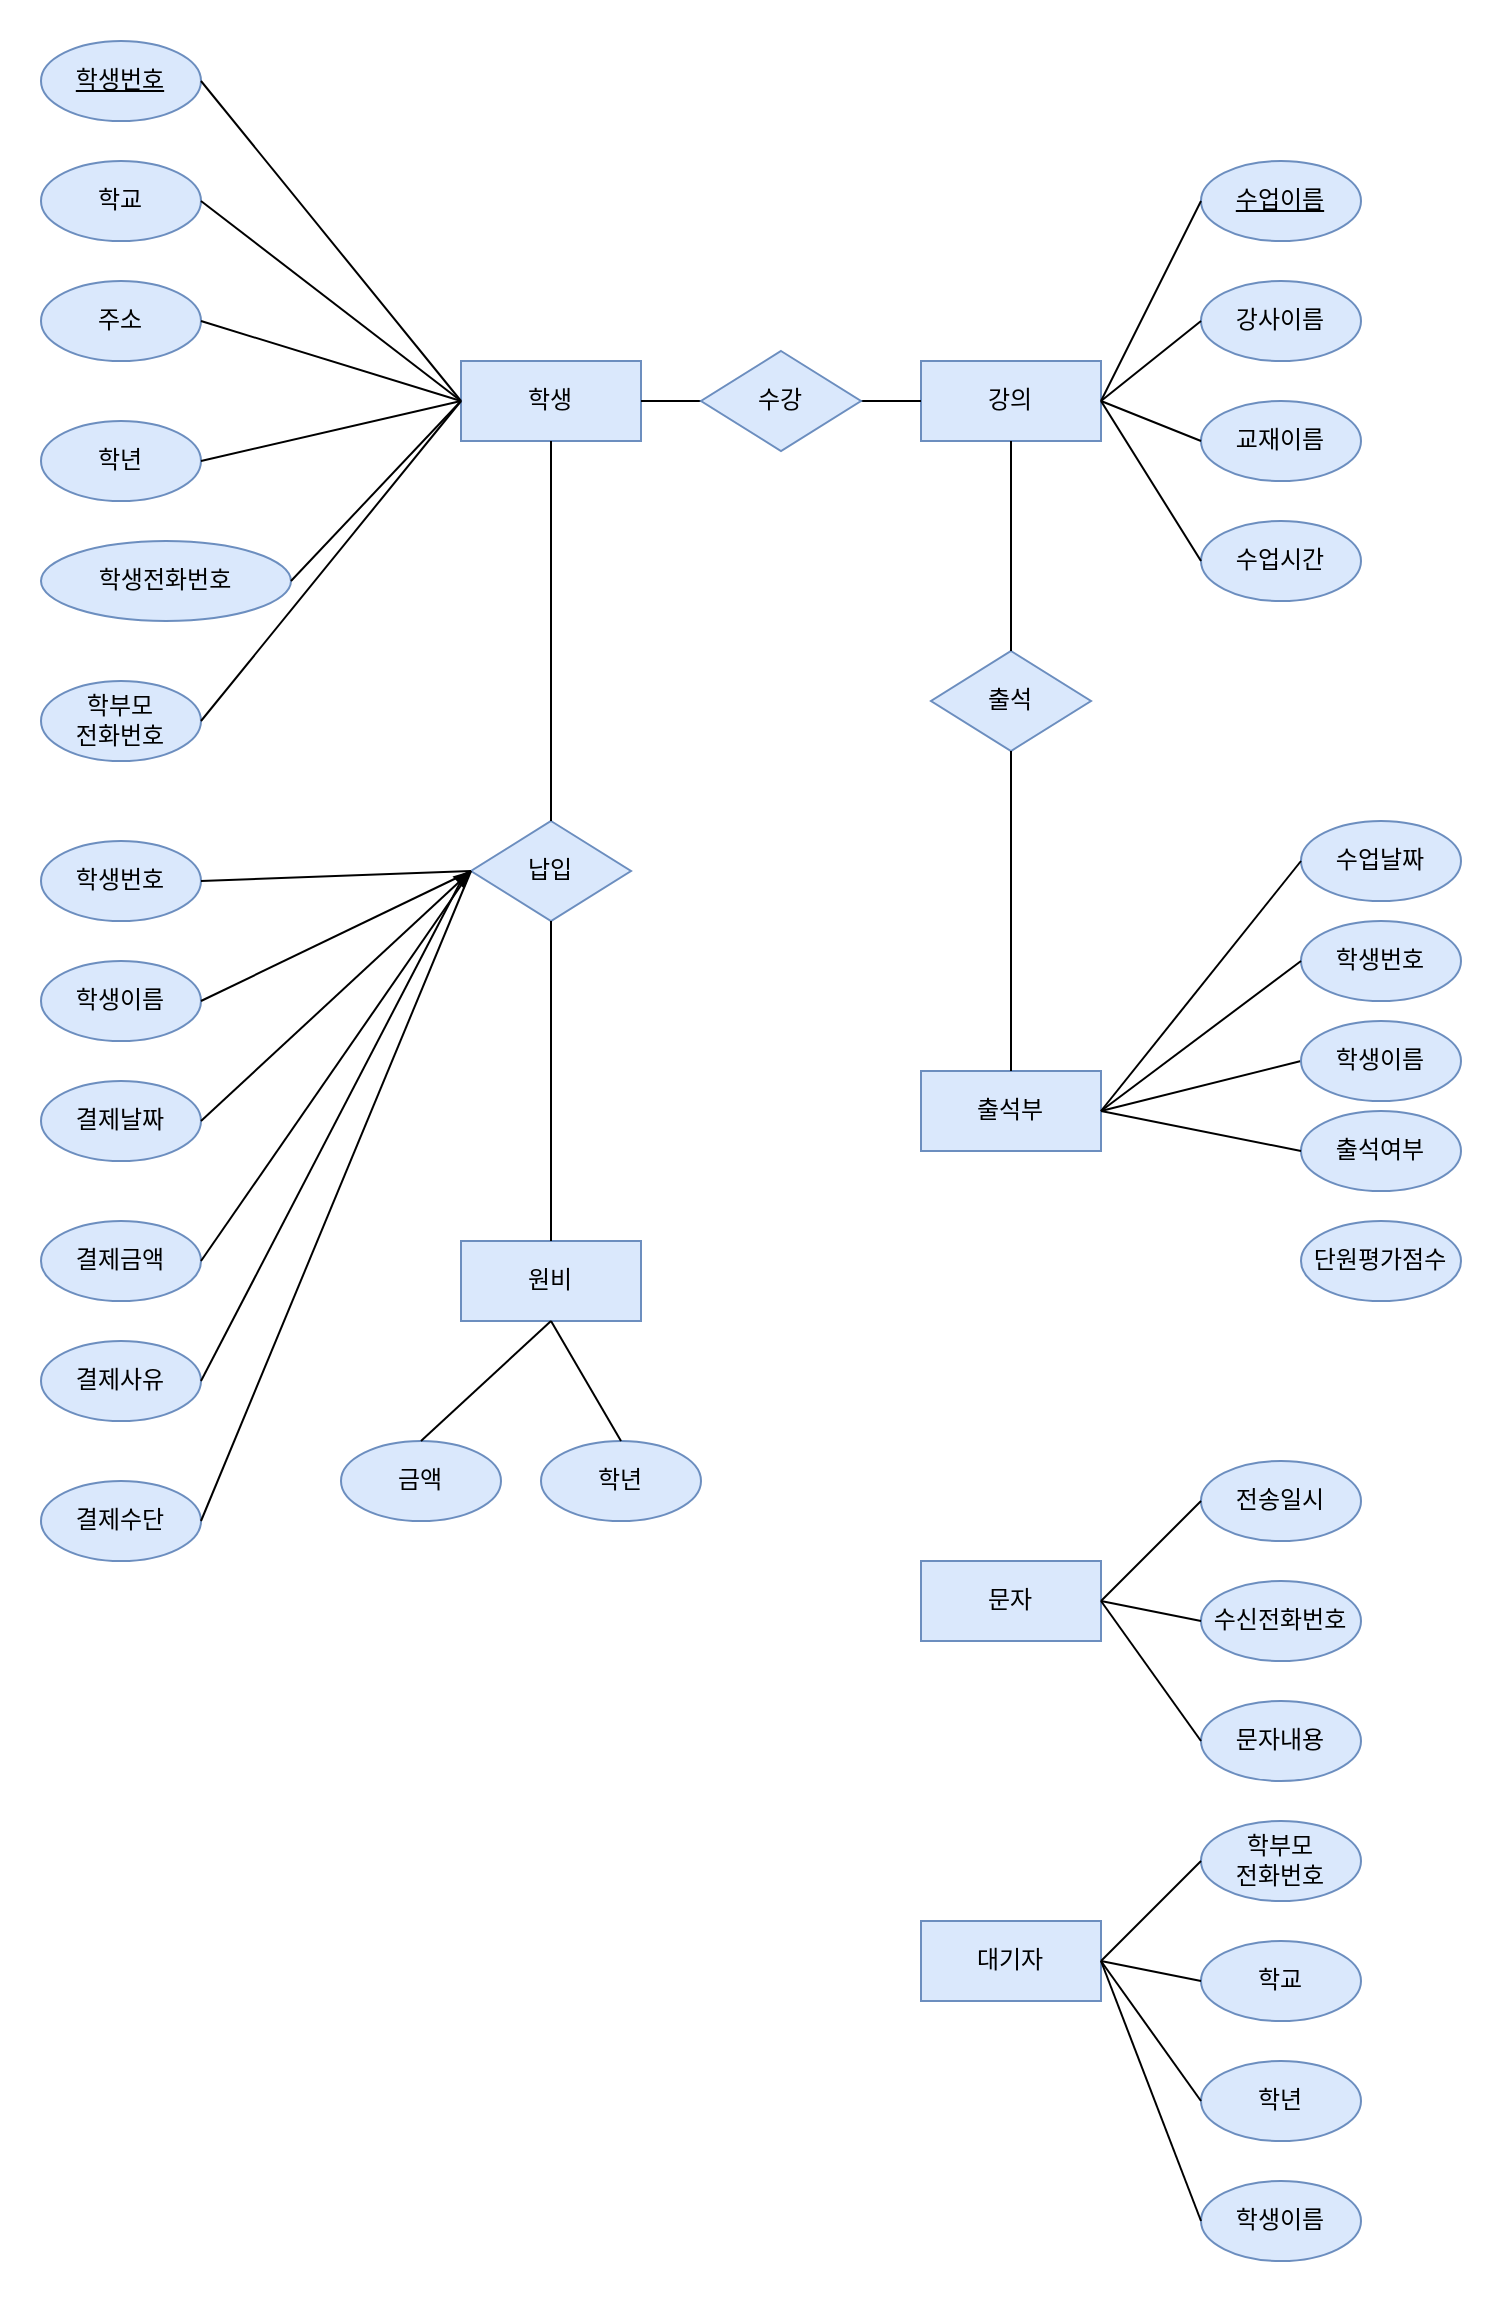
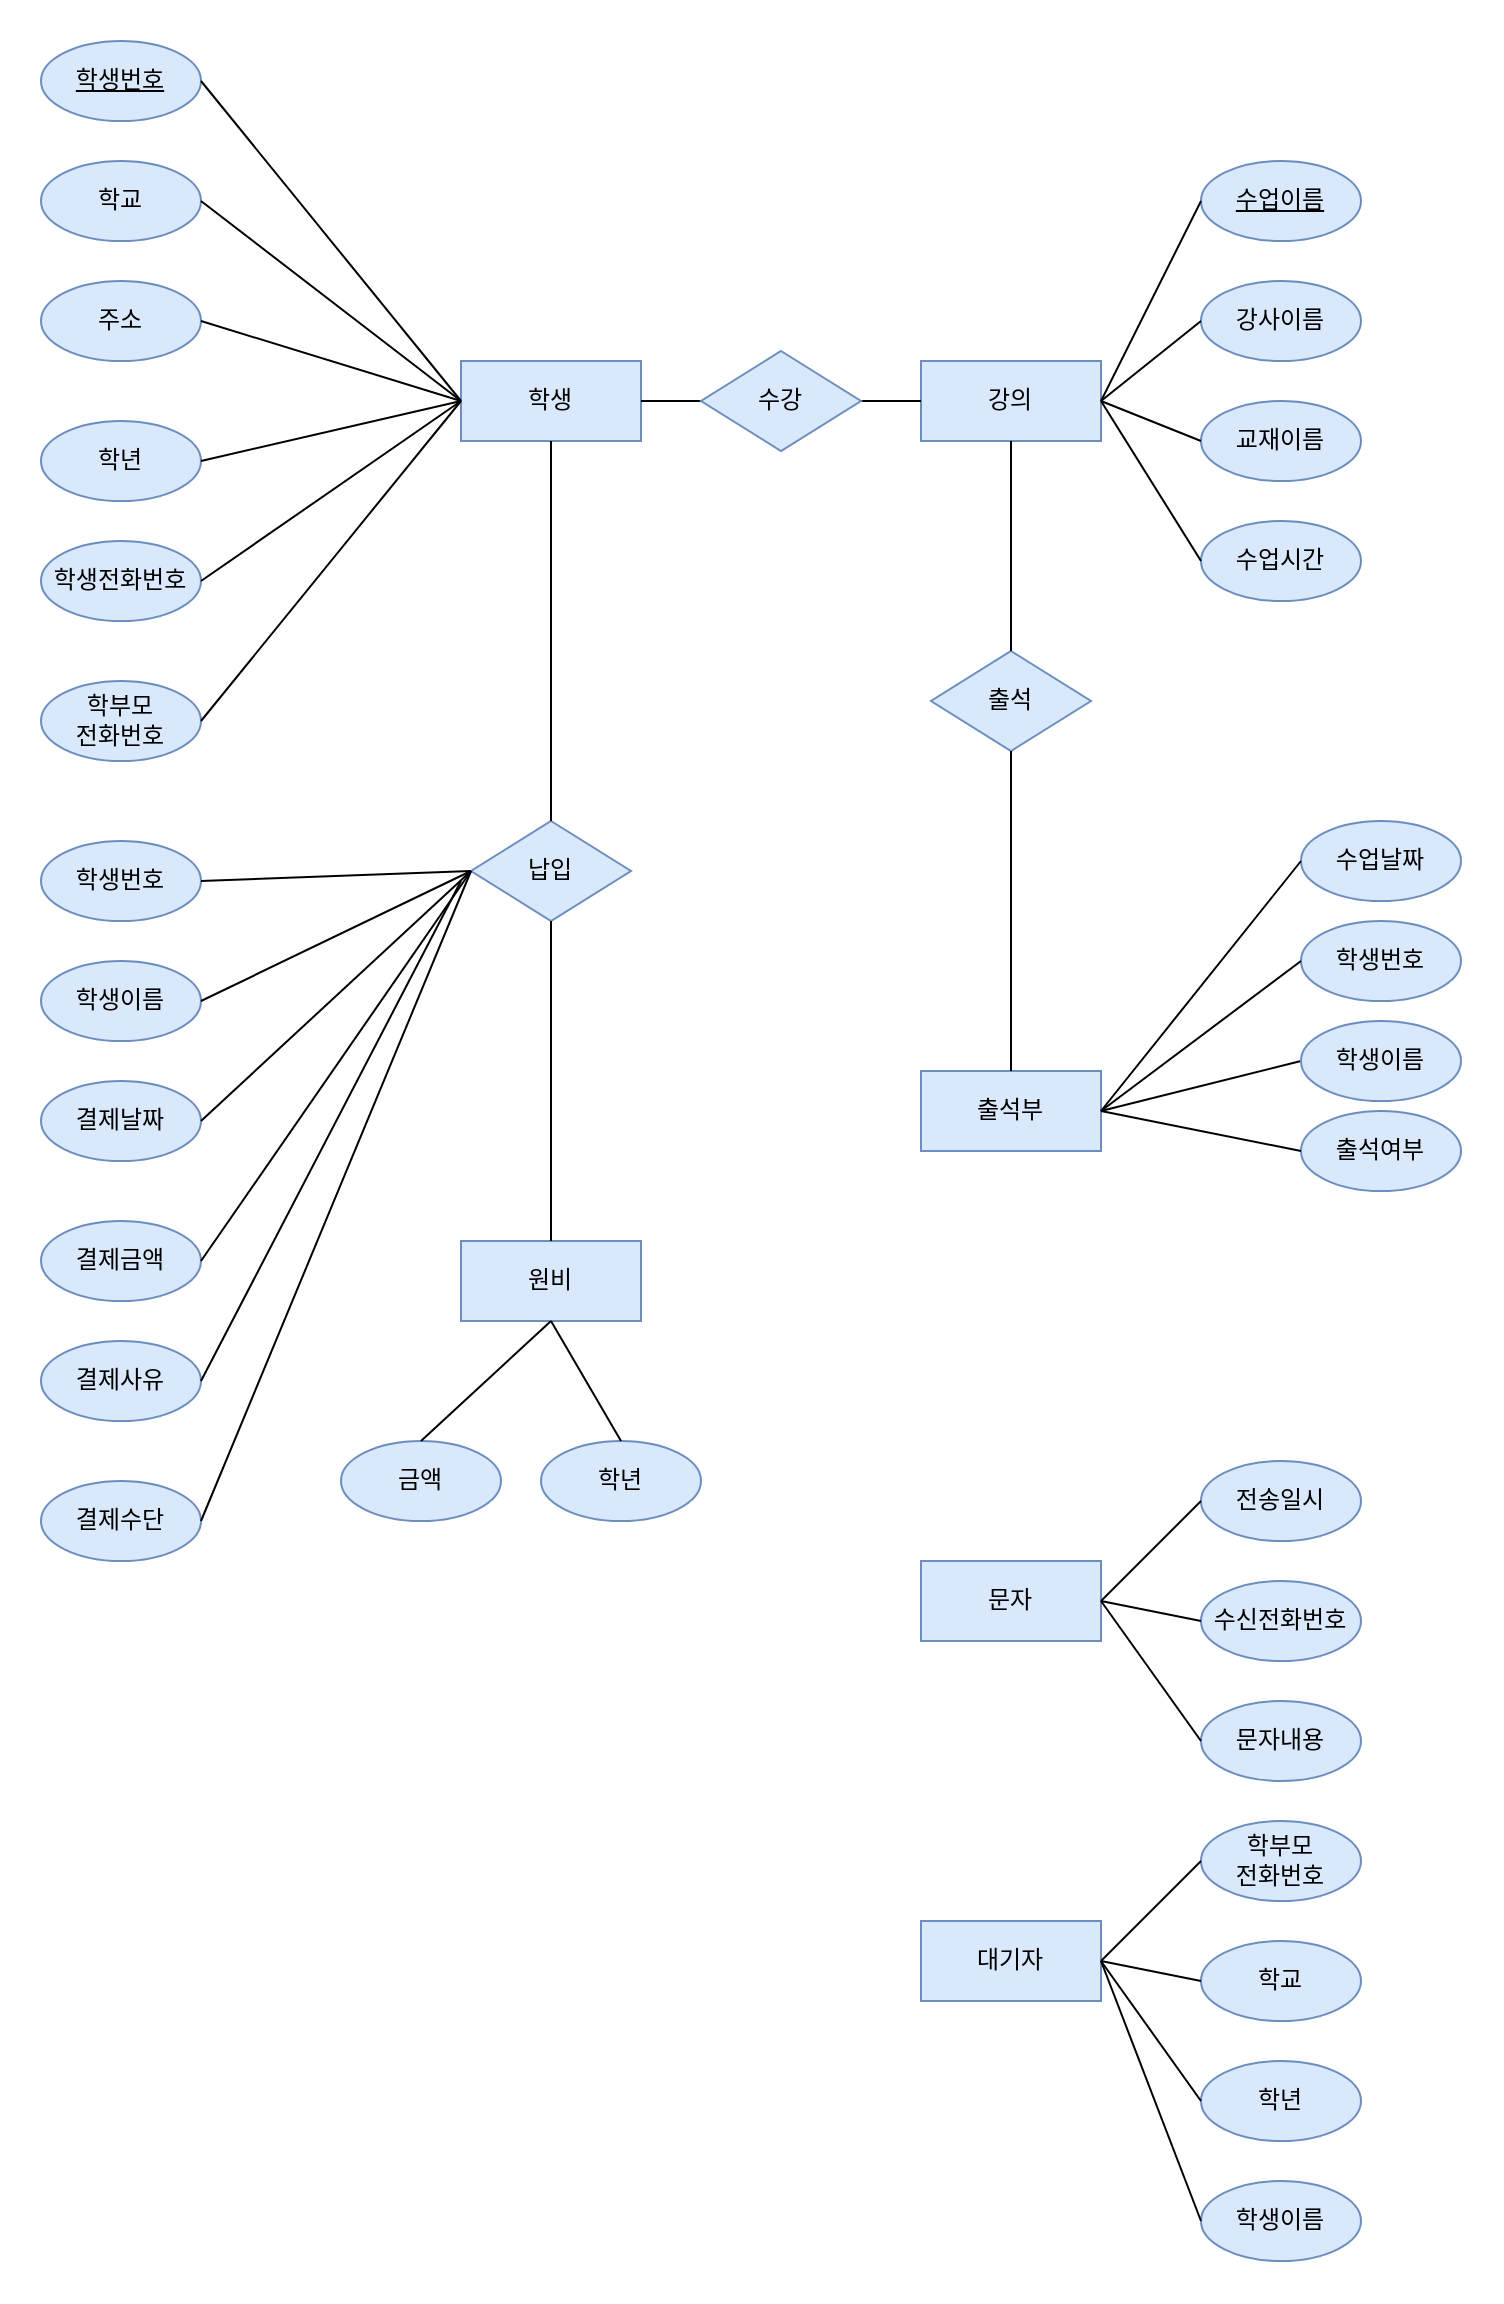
node "학생전화번호": size 250x80 -> 160x80
edge "결제날짜" -> "납입": arrowhead block -> none
node "단원평가점수": removed
